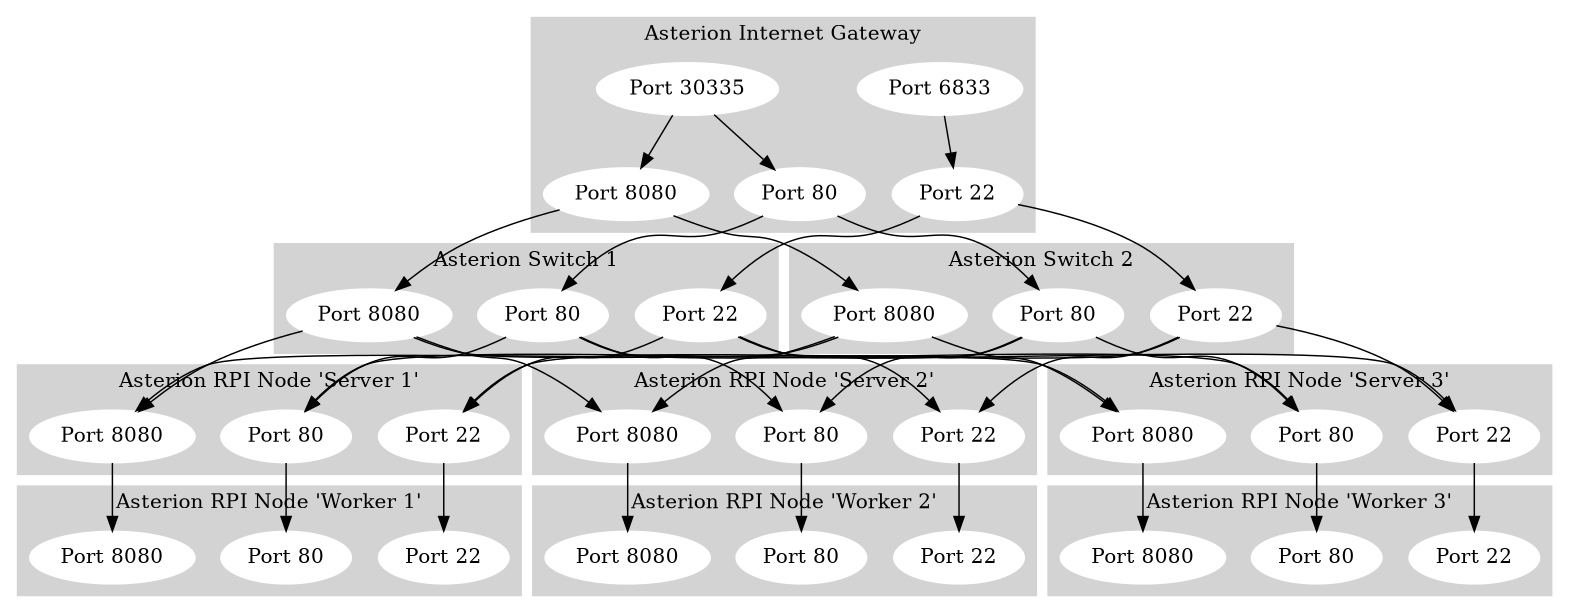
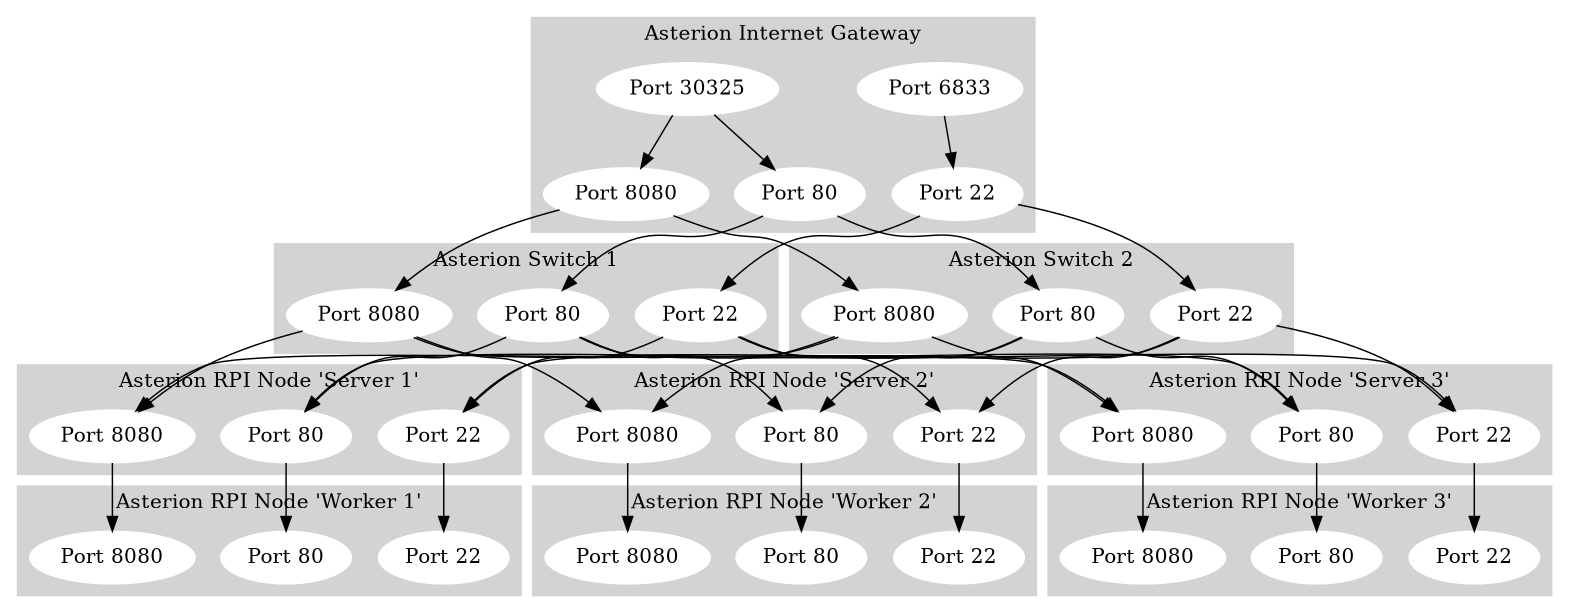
node "Port 30335": label "Port 30335" -> "Port 30325"
